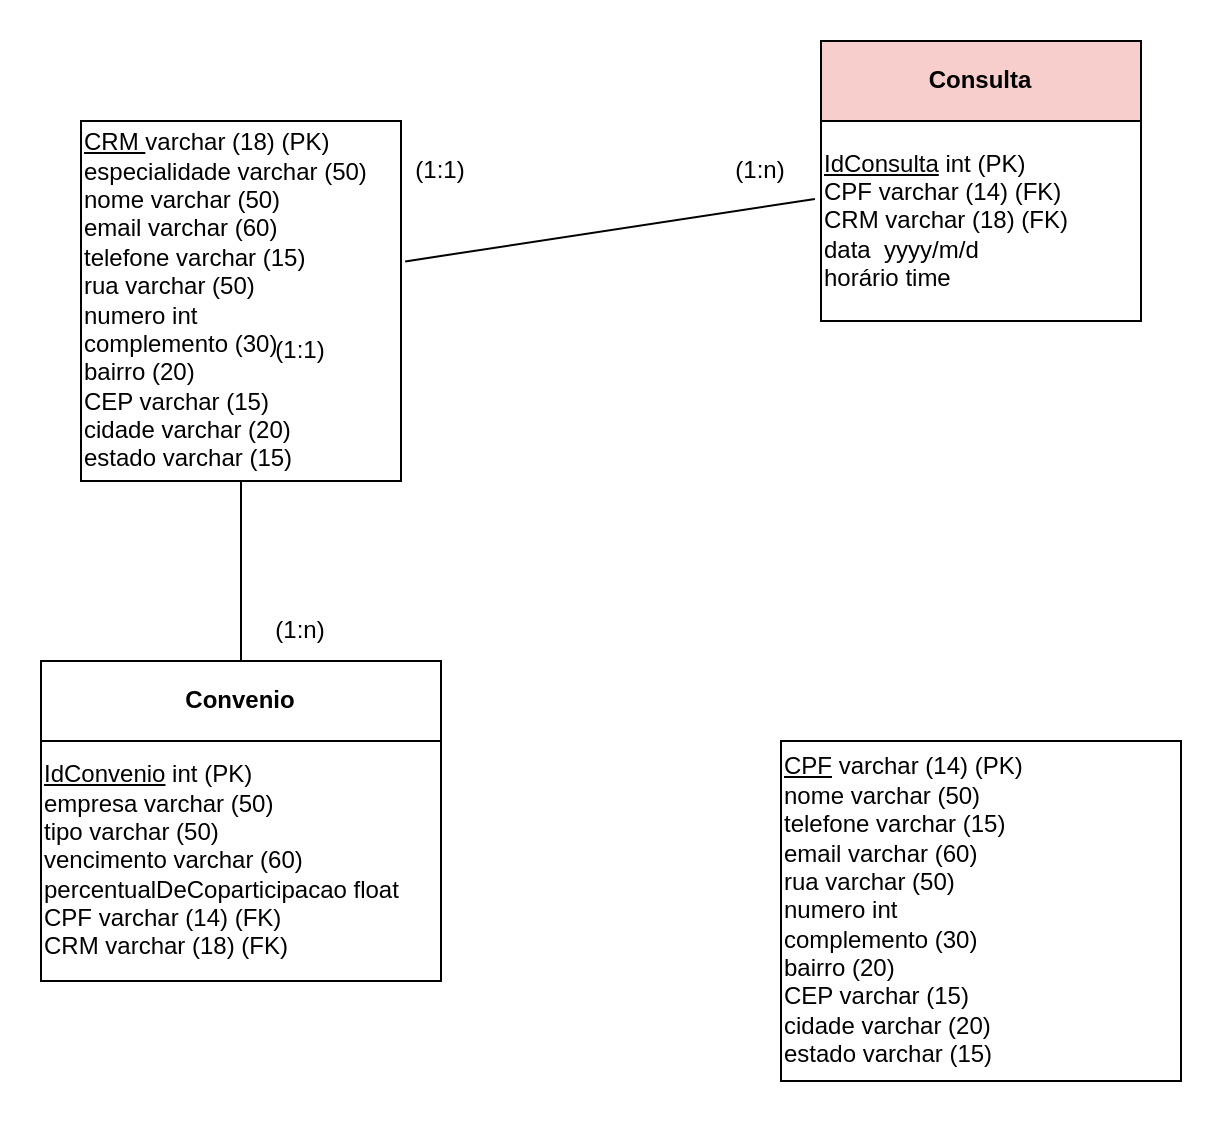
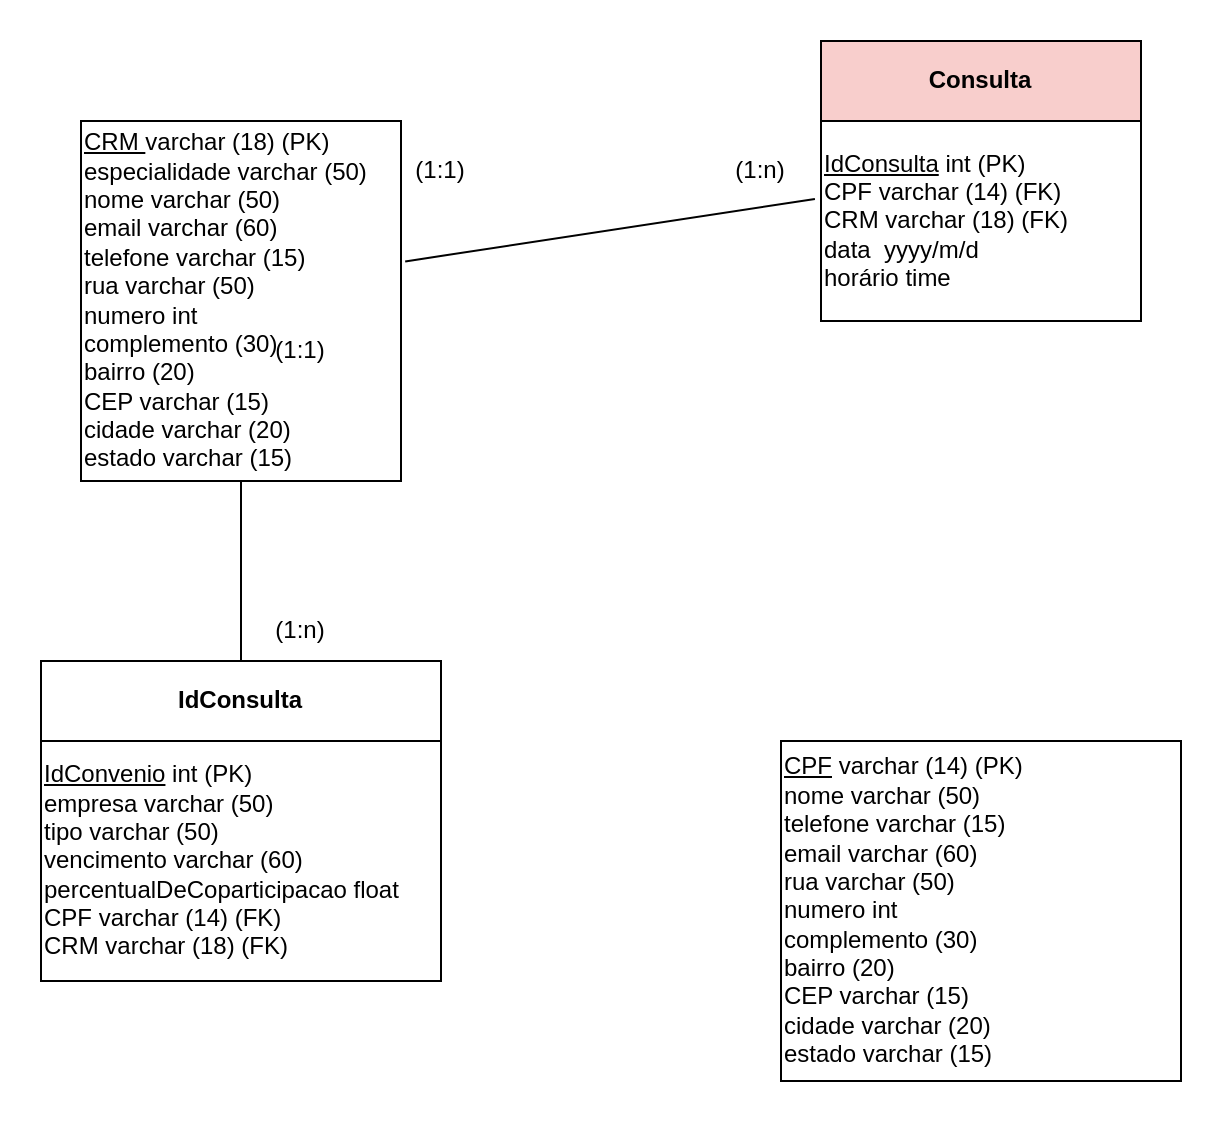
node "Convenio": label "Convenio" -> "IdConsulta"
